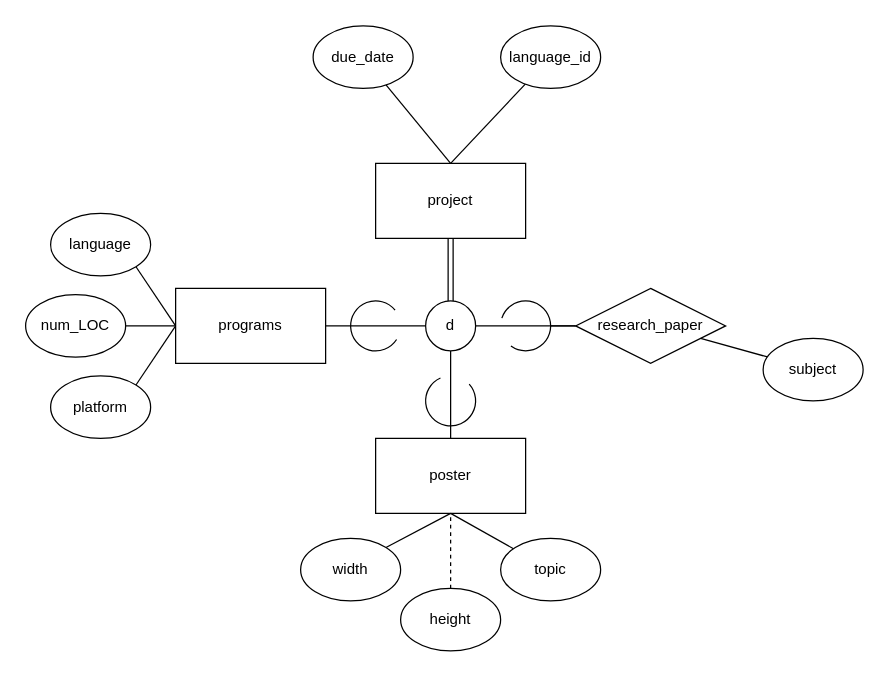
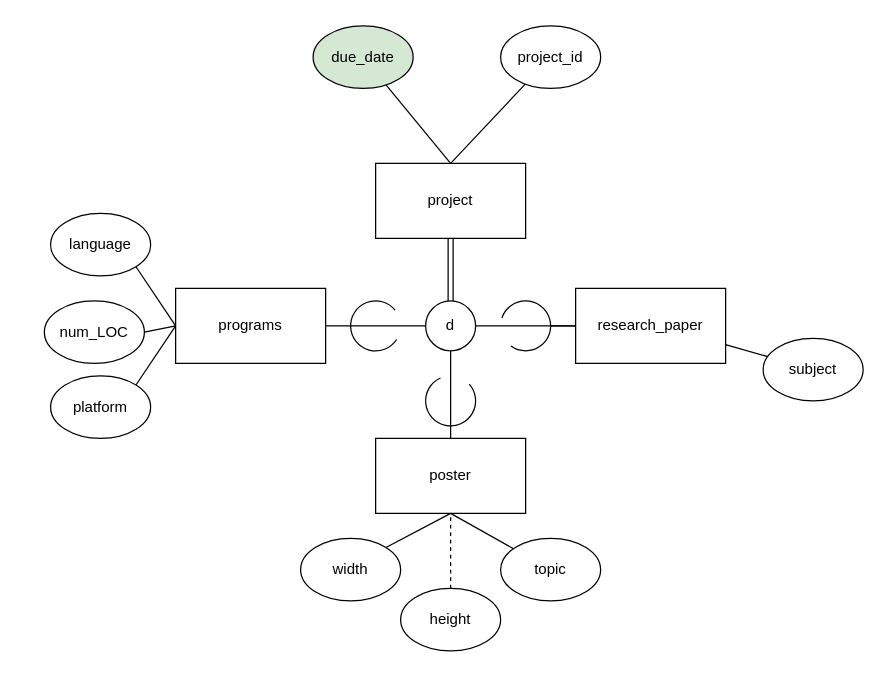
node "due_date": fillcolor #ffffff -> #d5e8d4
node "language_id": label "language_id" -> "project_id"
node "num_LOC": moved (76, 326) -> (94, 332)
node "research_paper": shape diamond -> rectangle
